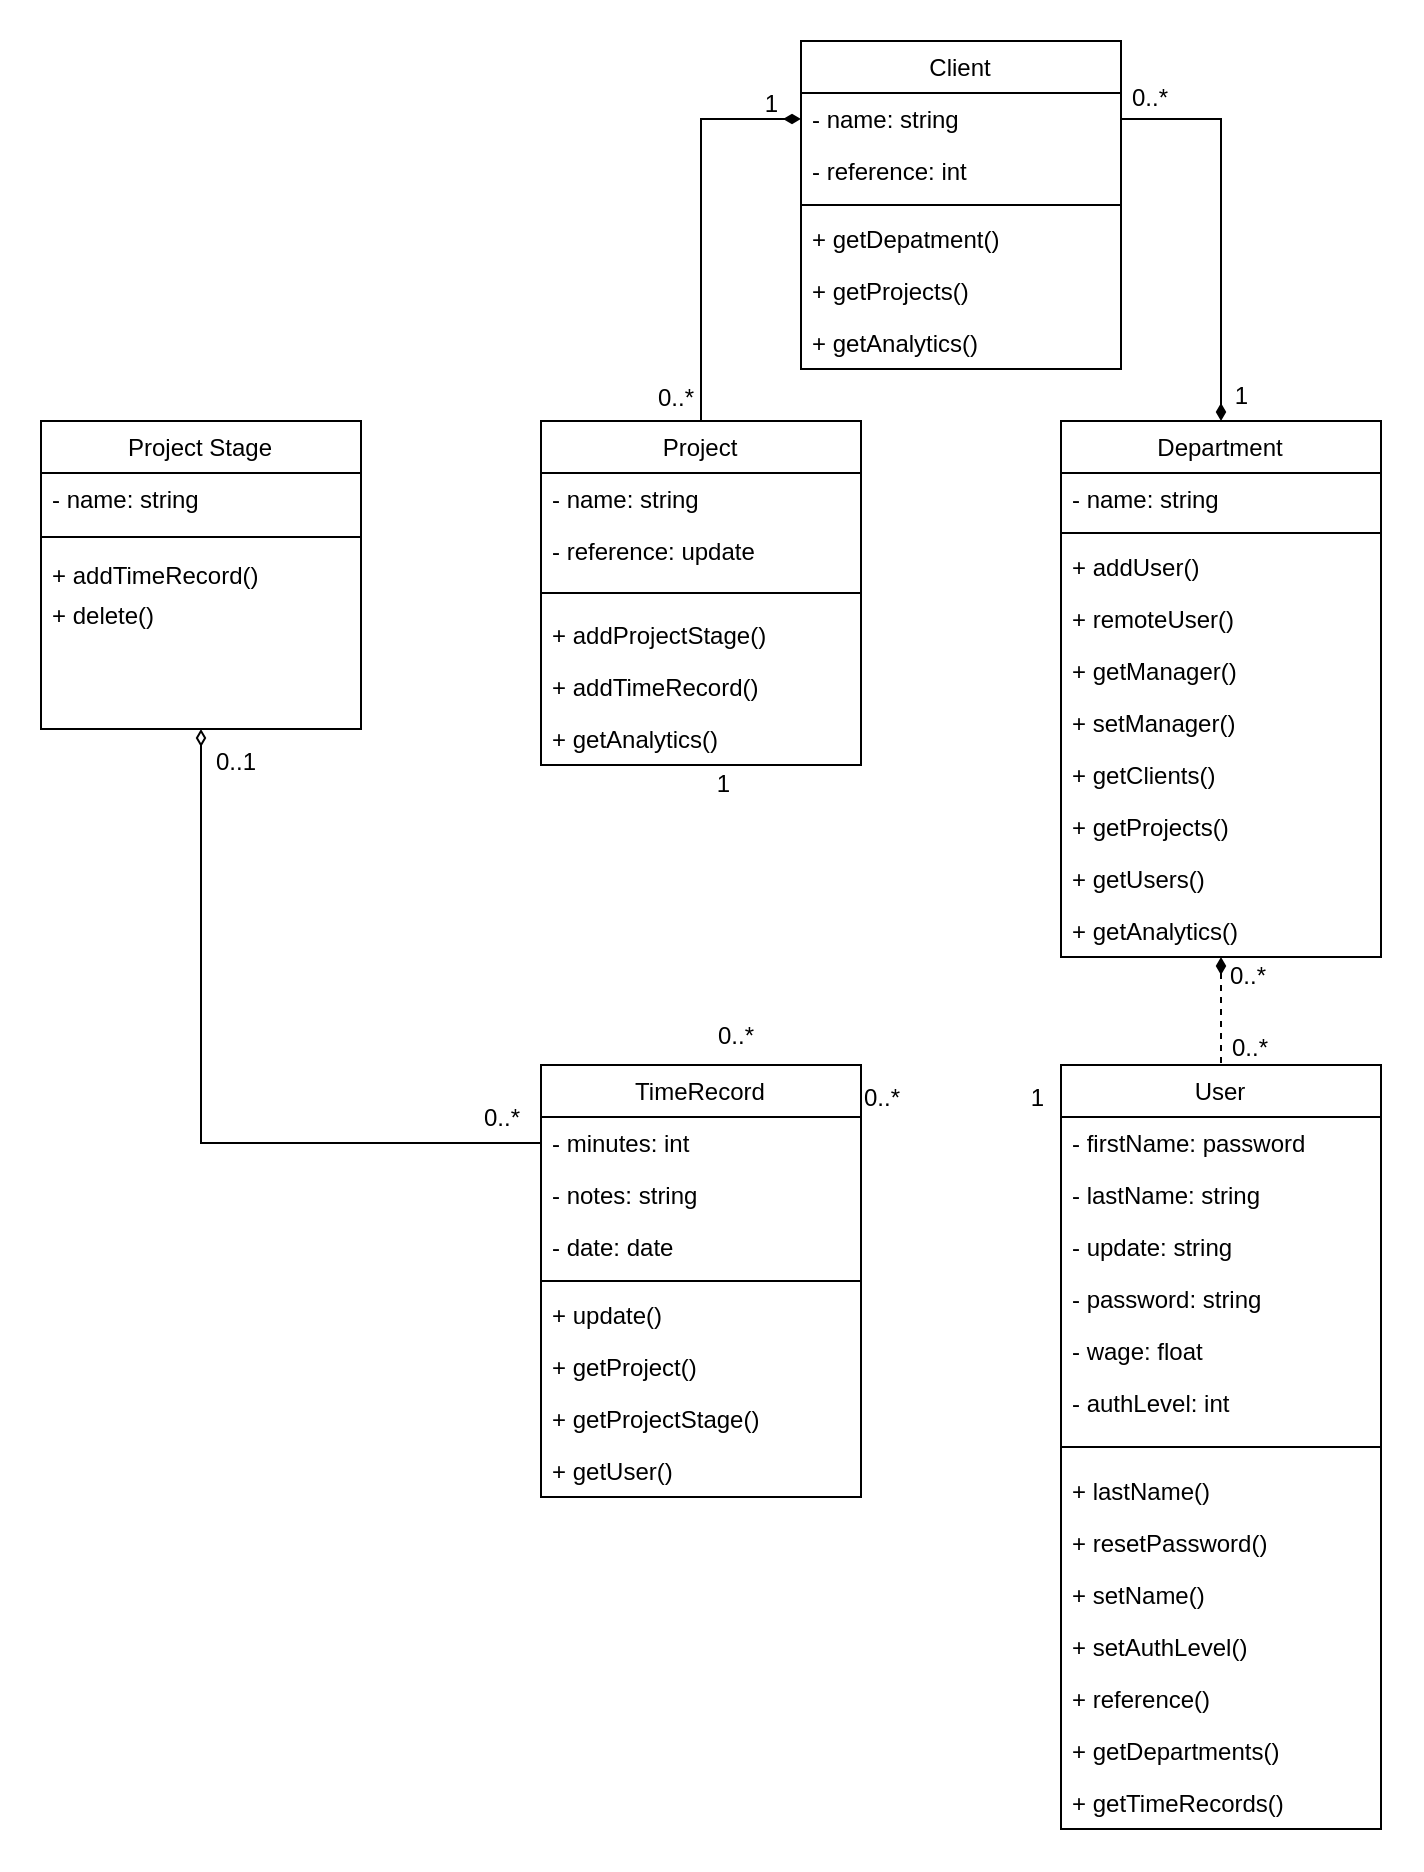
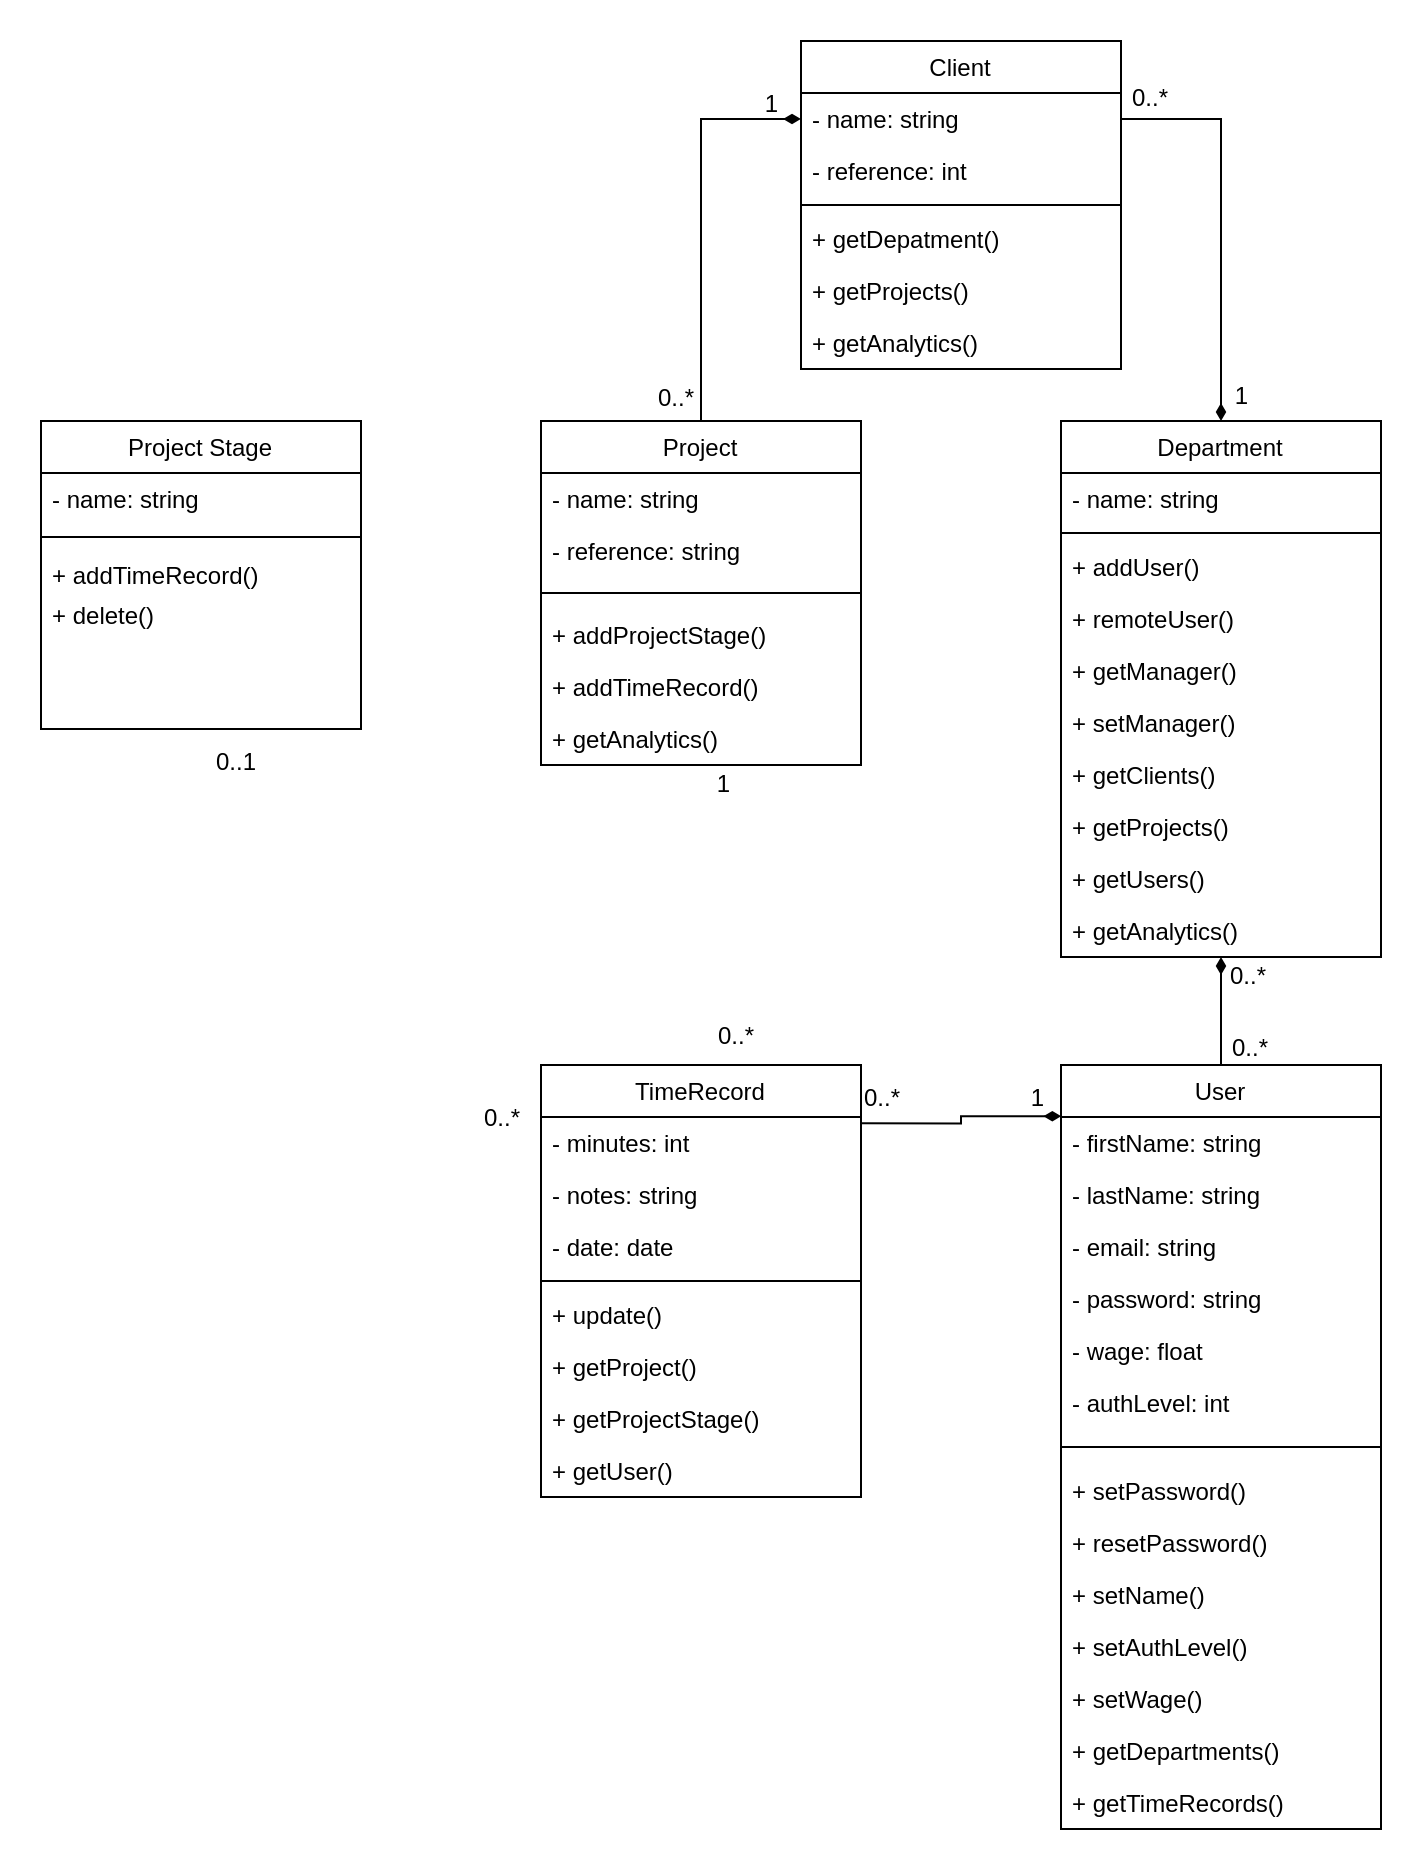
node "- reference: update": label "- reference: update" -> "- reference: string"
edge "User" -> "Department": style dashed -> solid
edge "- minutes: int" -> "Project Stage": removed
edge "TimeRecord" -> "User": added
node "- firstName: password": label "- firstName: password" -> "- firstName: string"
node "- update: string": label "- update: string" -> "- email: string"
node "+ lastName()": label "+ lastName()" -> "+ setPassword()"
node "+ reference()": label "+ reference()" -> "+ setWage()"
